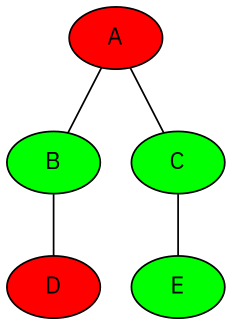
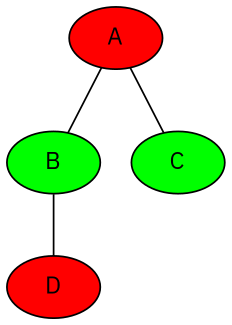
node "E": removed
